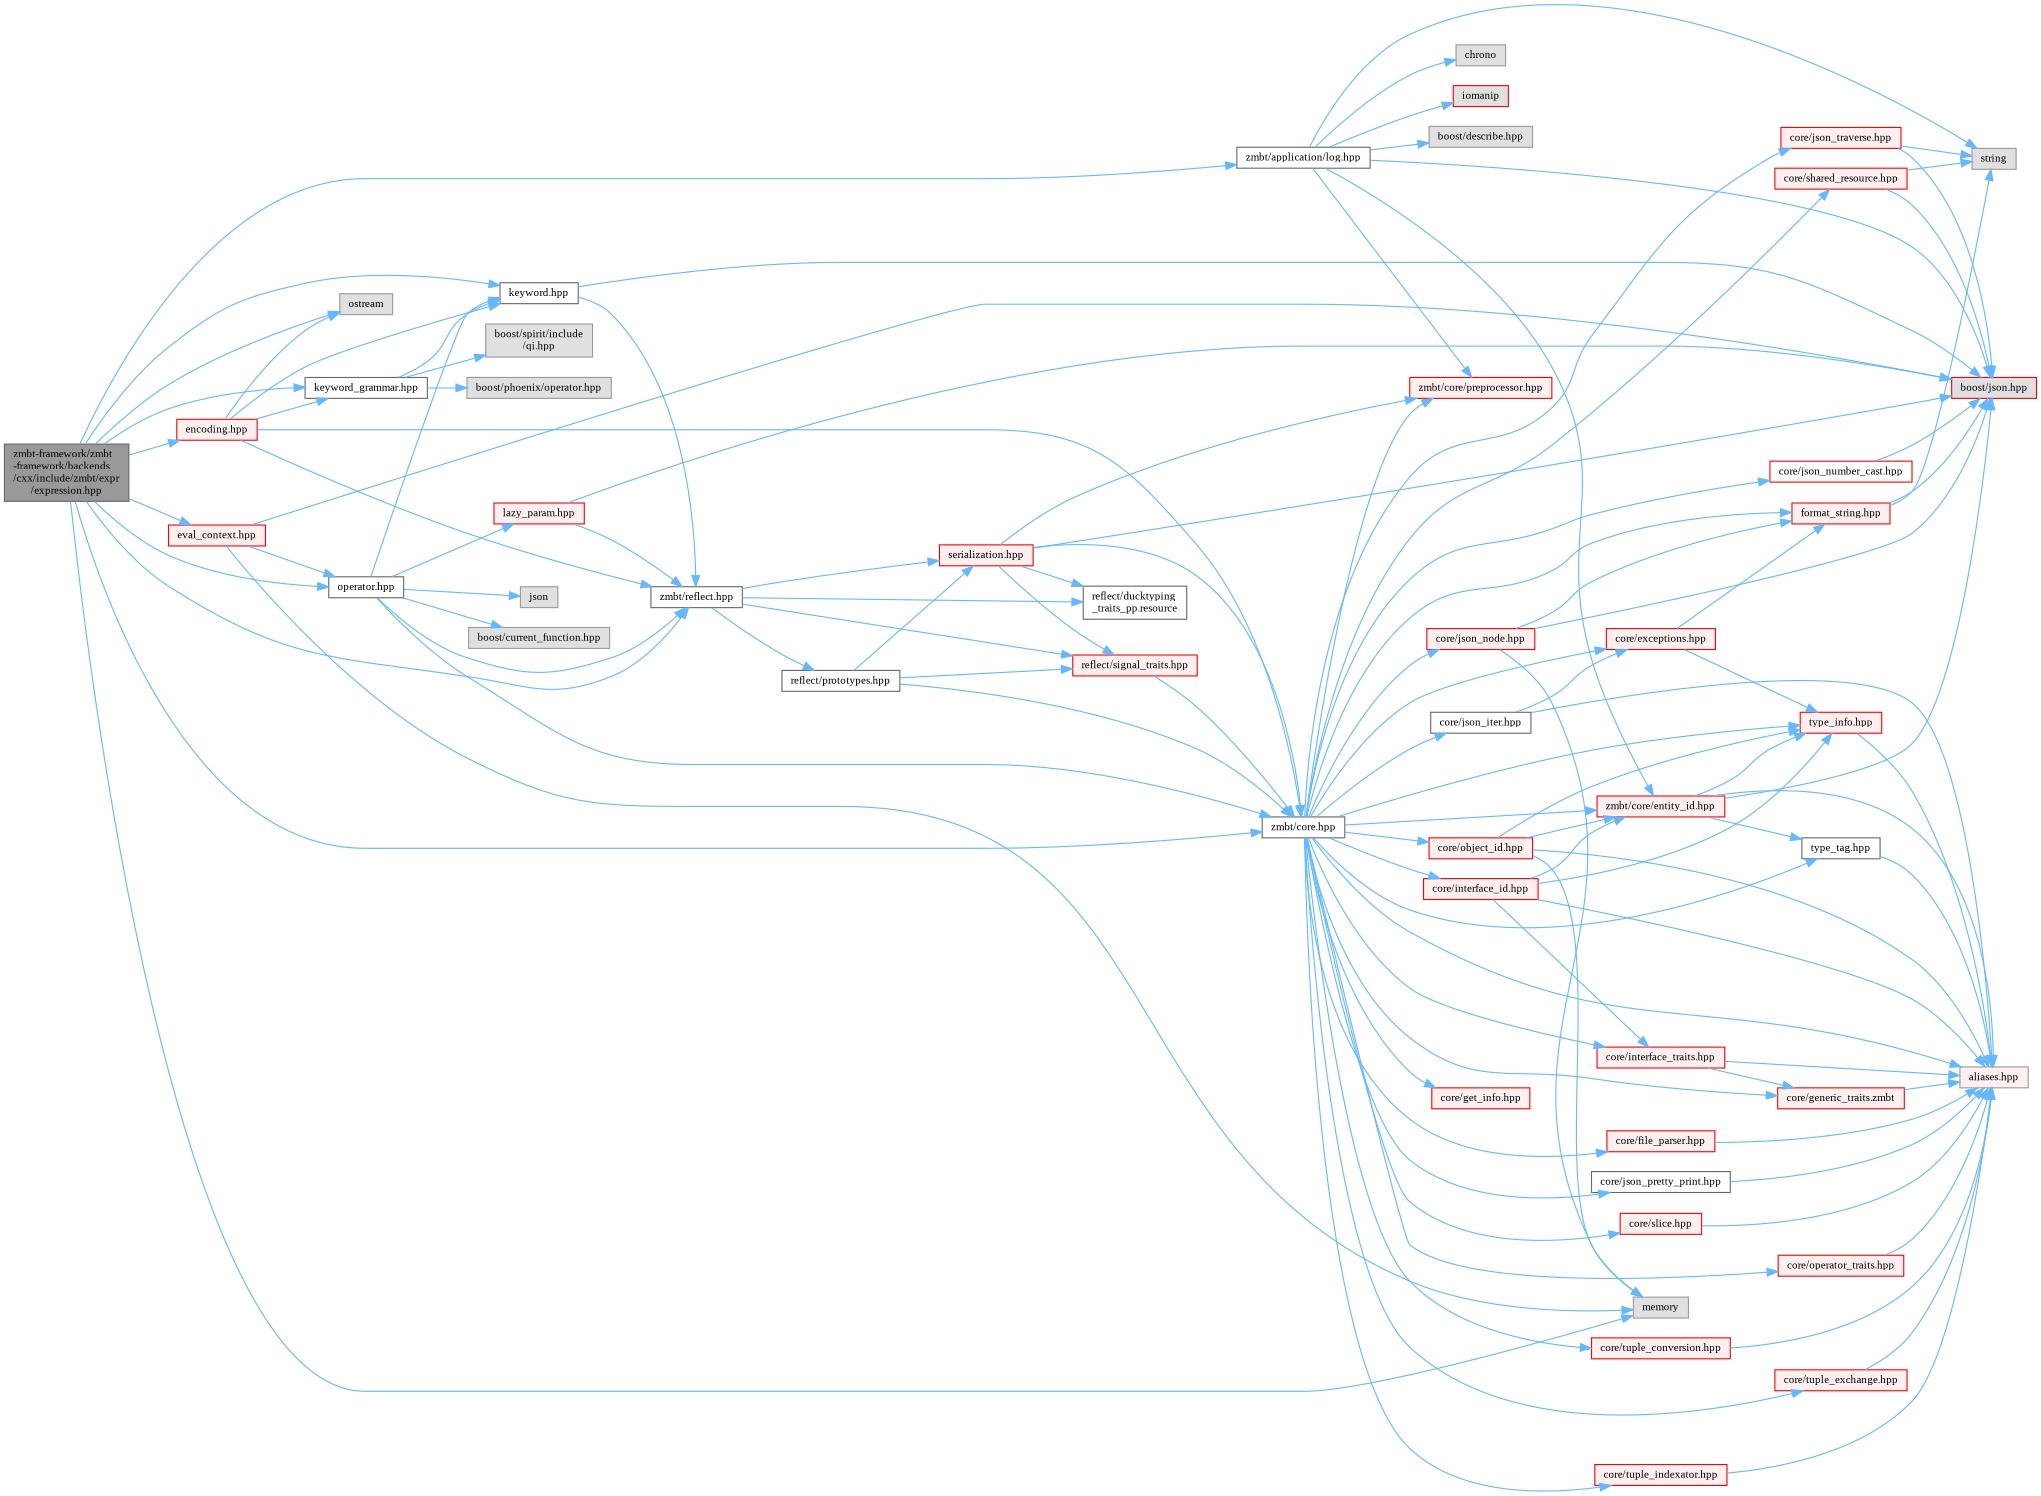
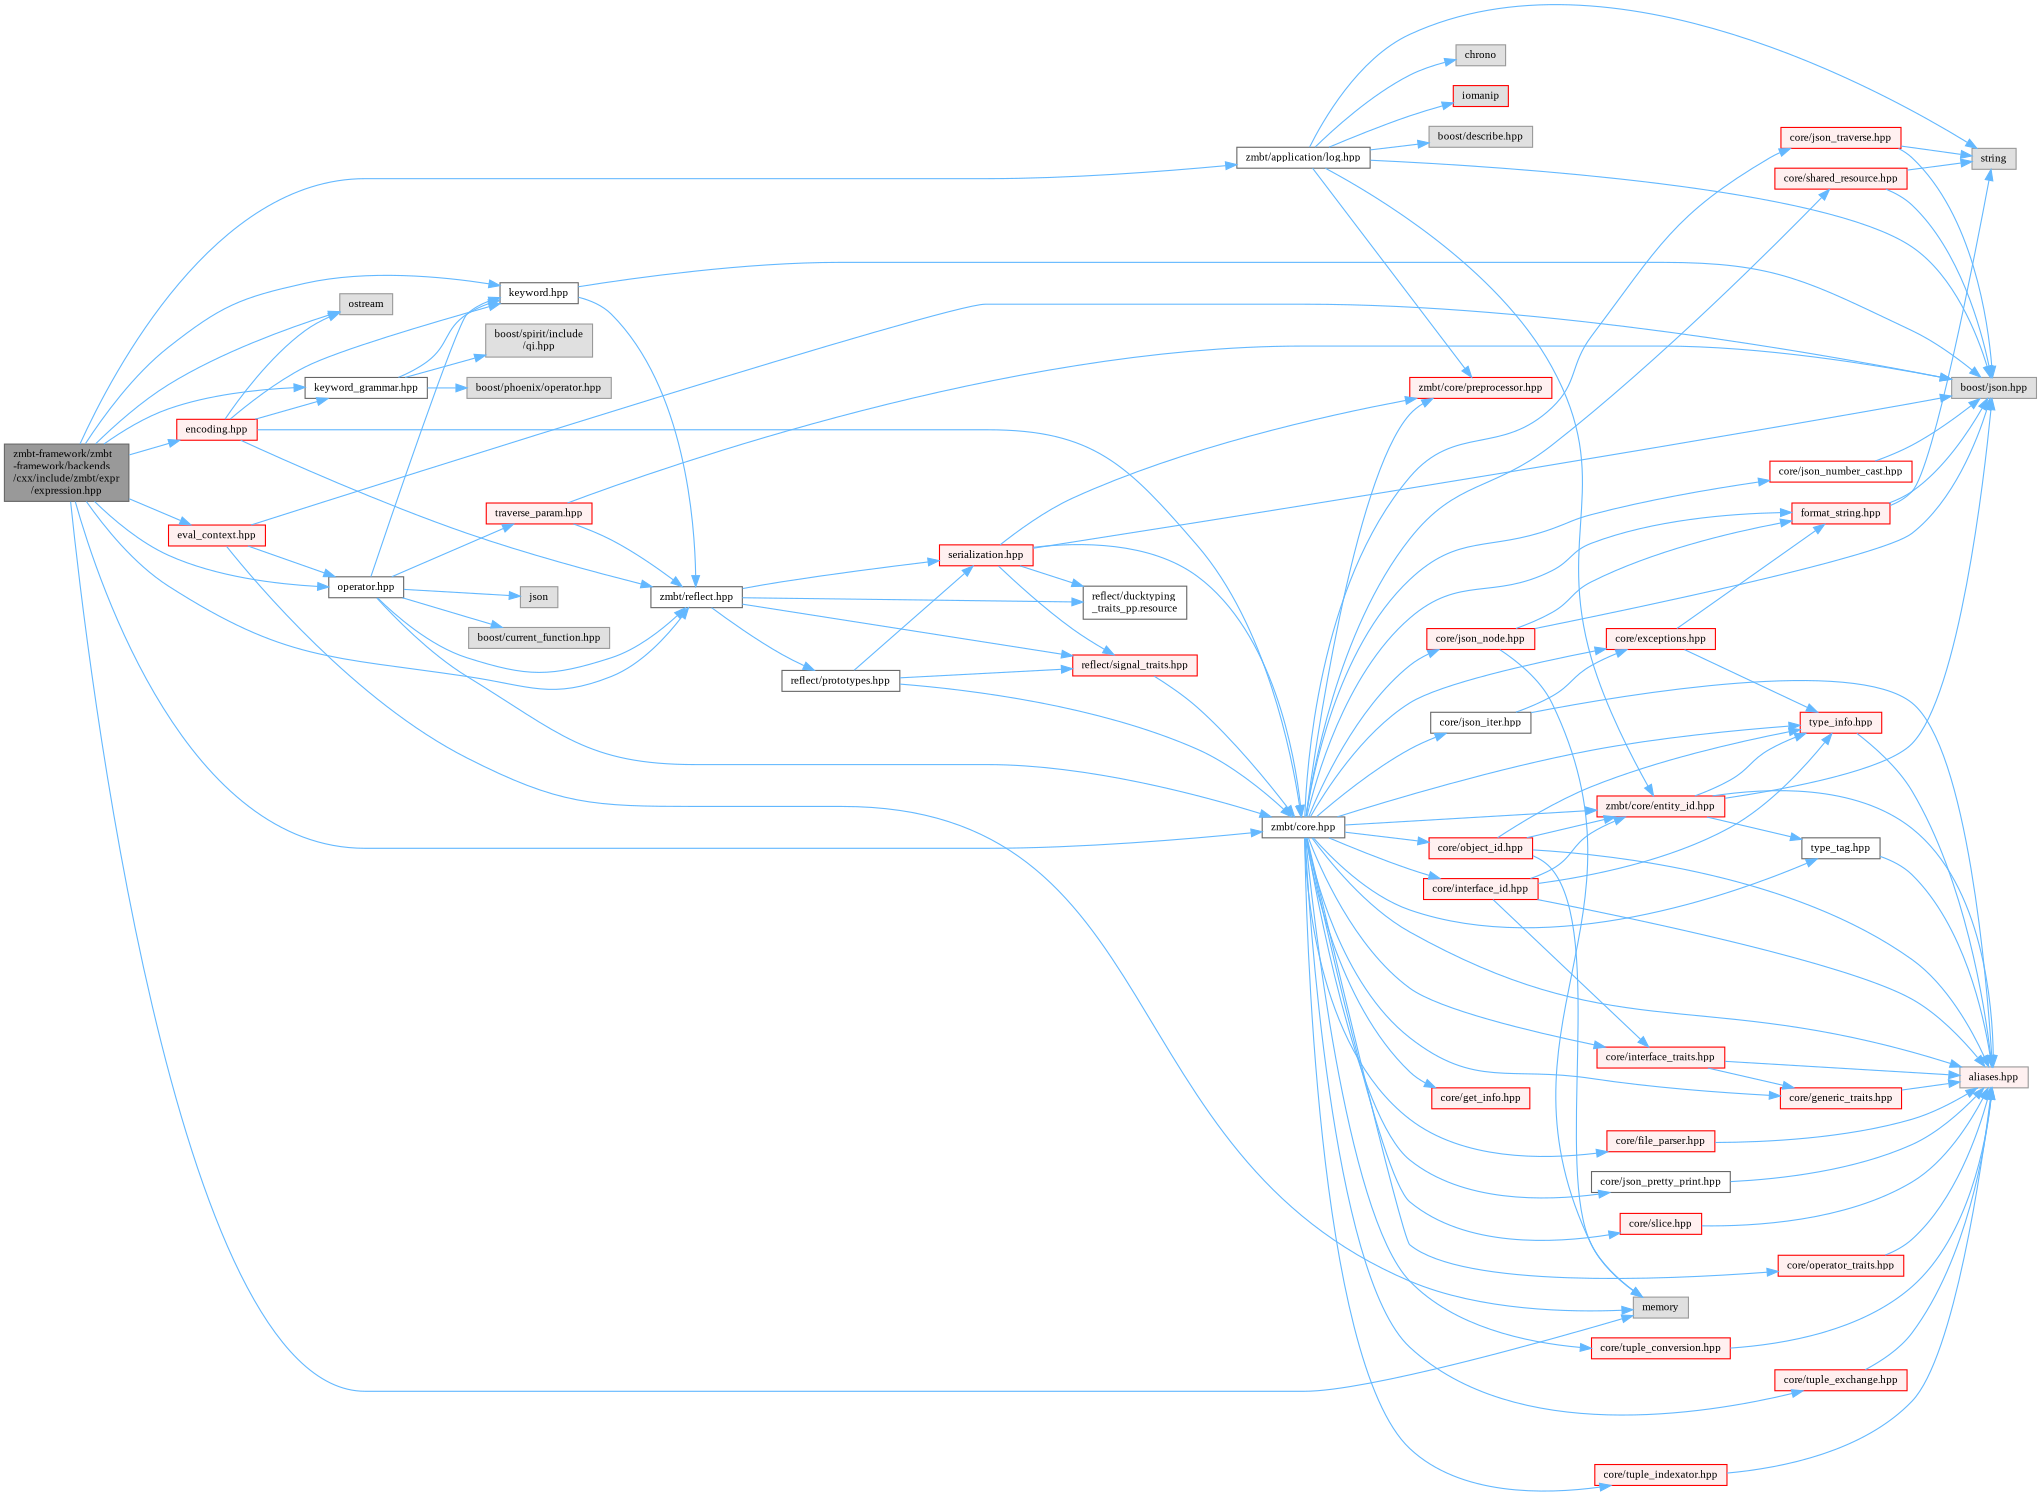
node "boost/json.hpp": color red -> grey60
node "lazy_param.hpp": label "lazy_param.hpp" -> "traverse_param.hpp"
node "core/generic_traits.zmbt": label "core/generic_traits.zmbt" -> "core/generic_traits.hpp"
